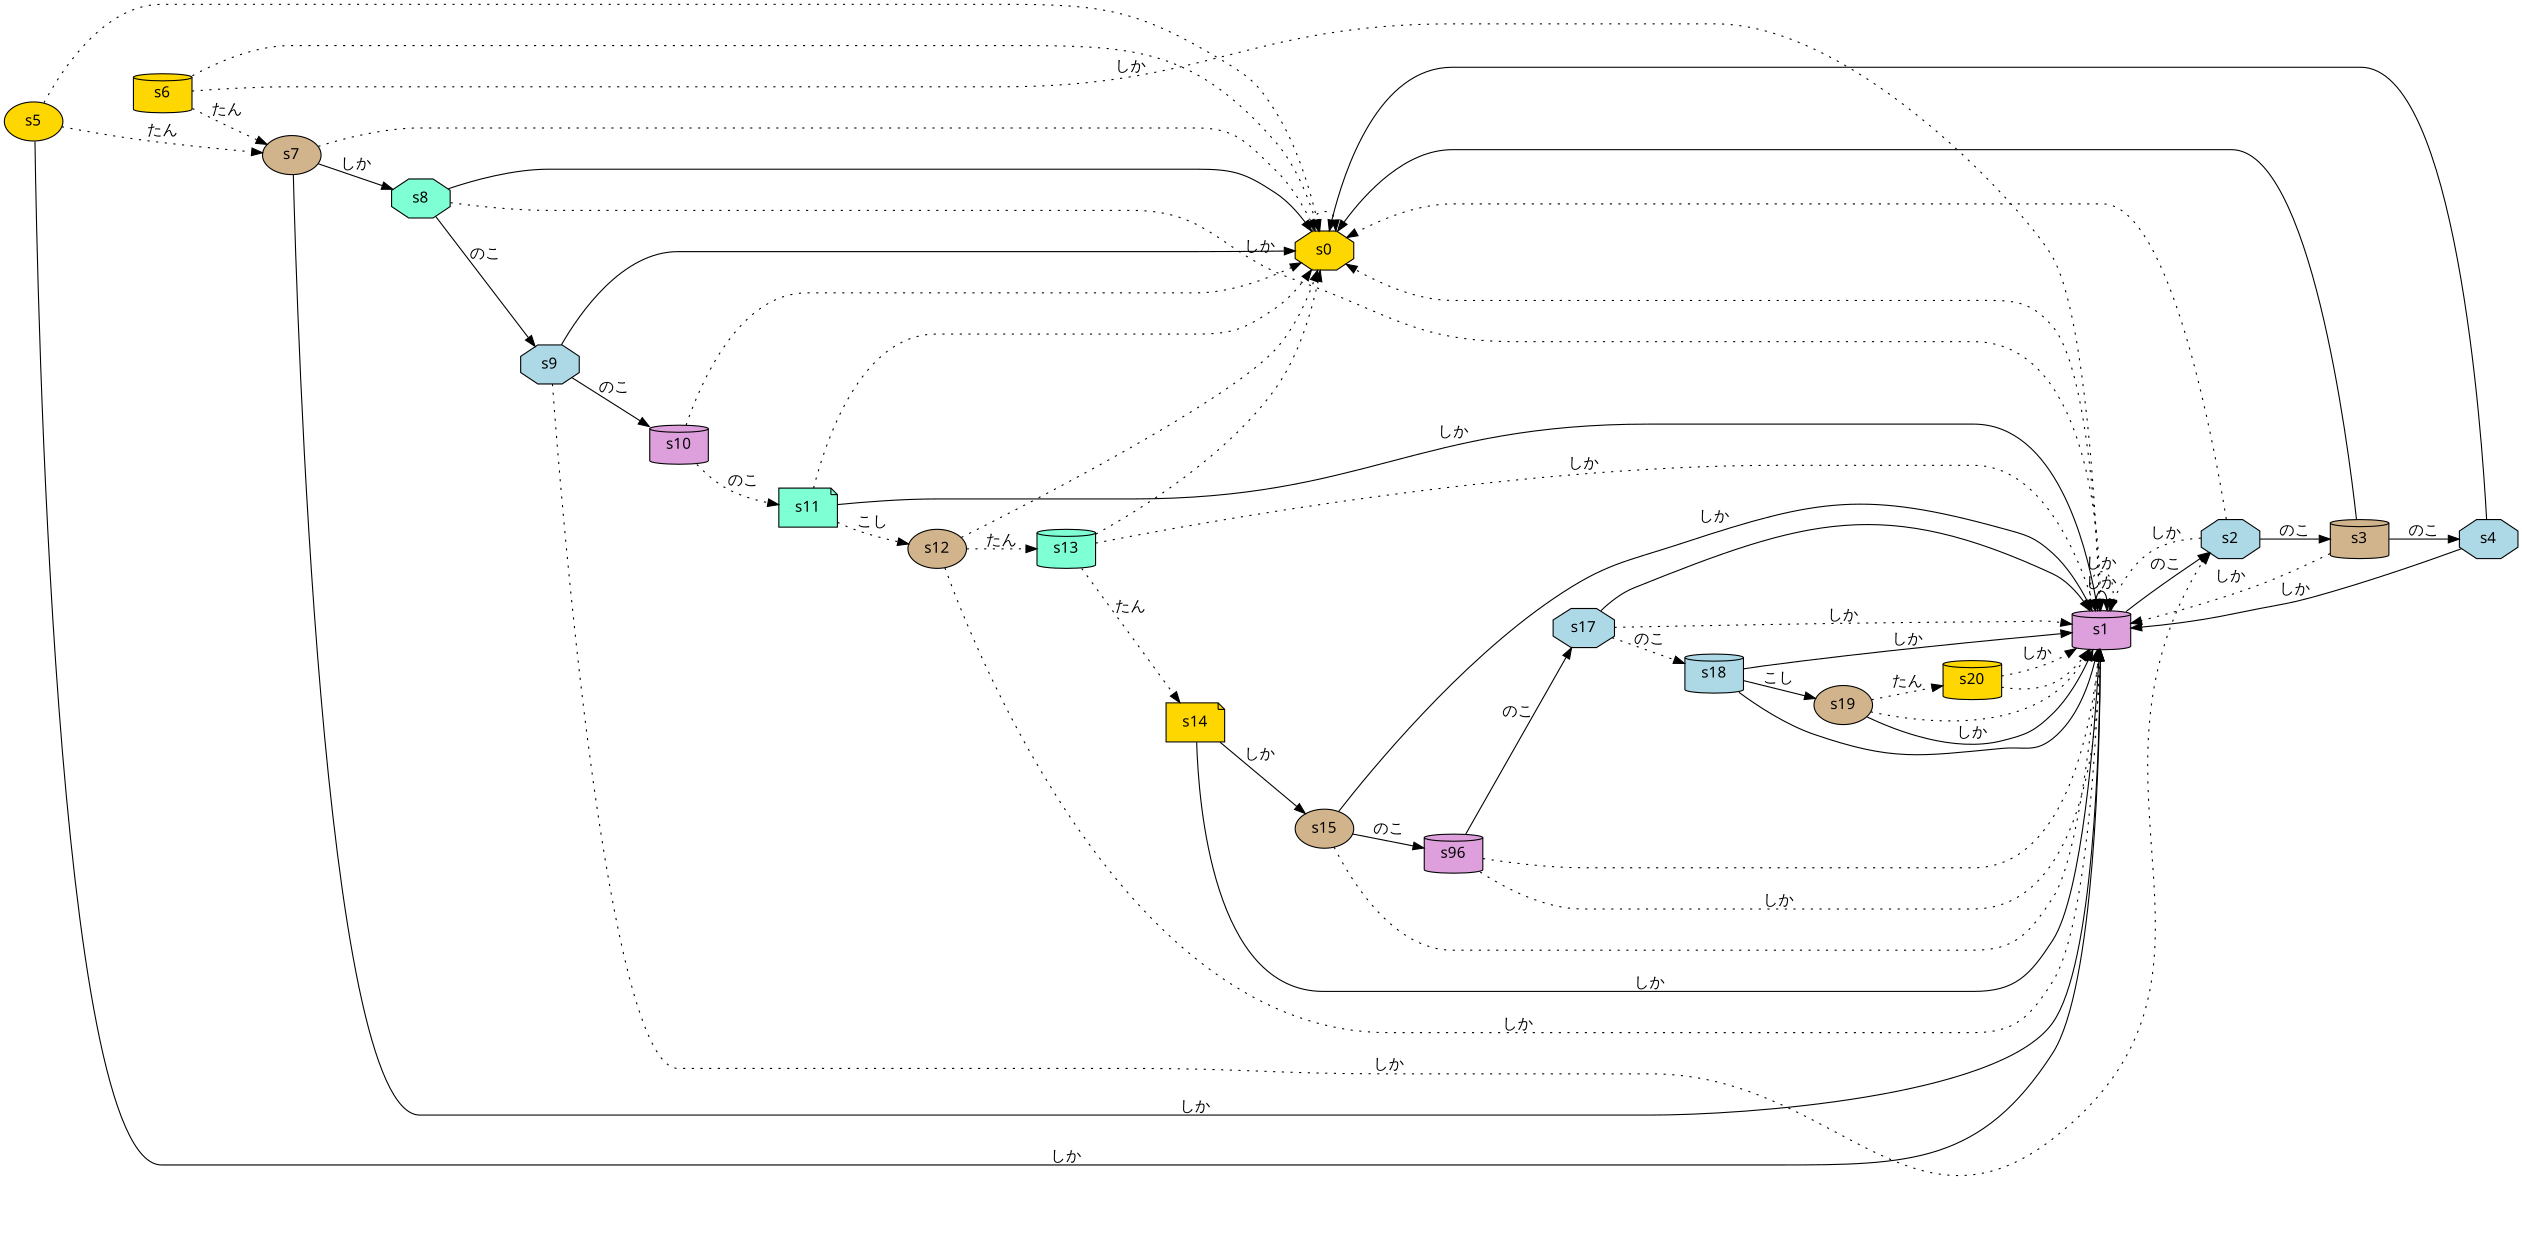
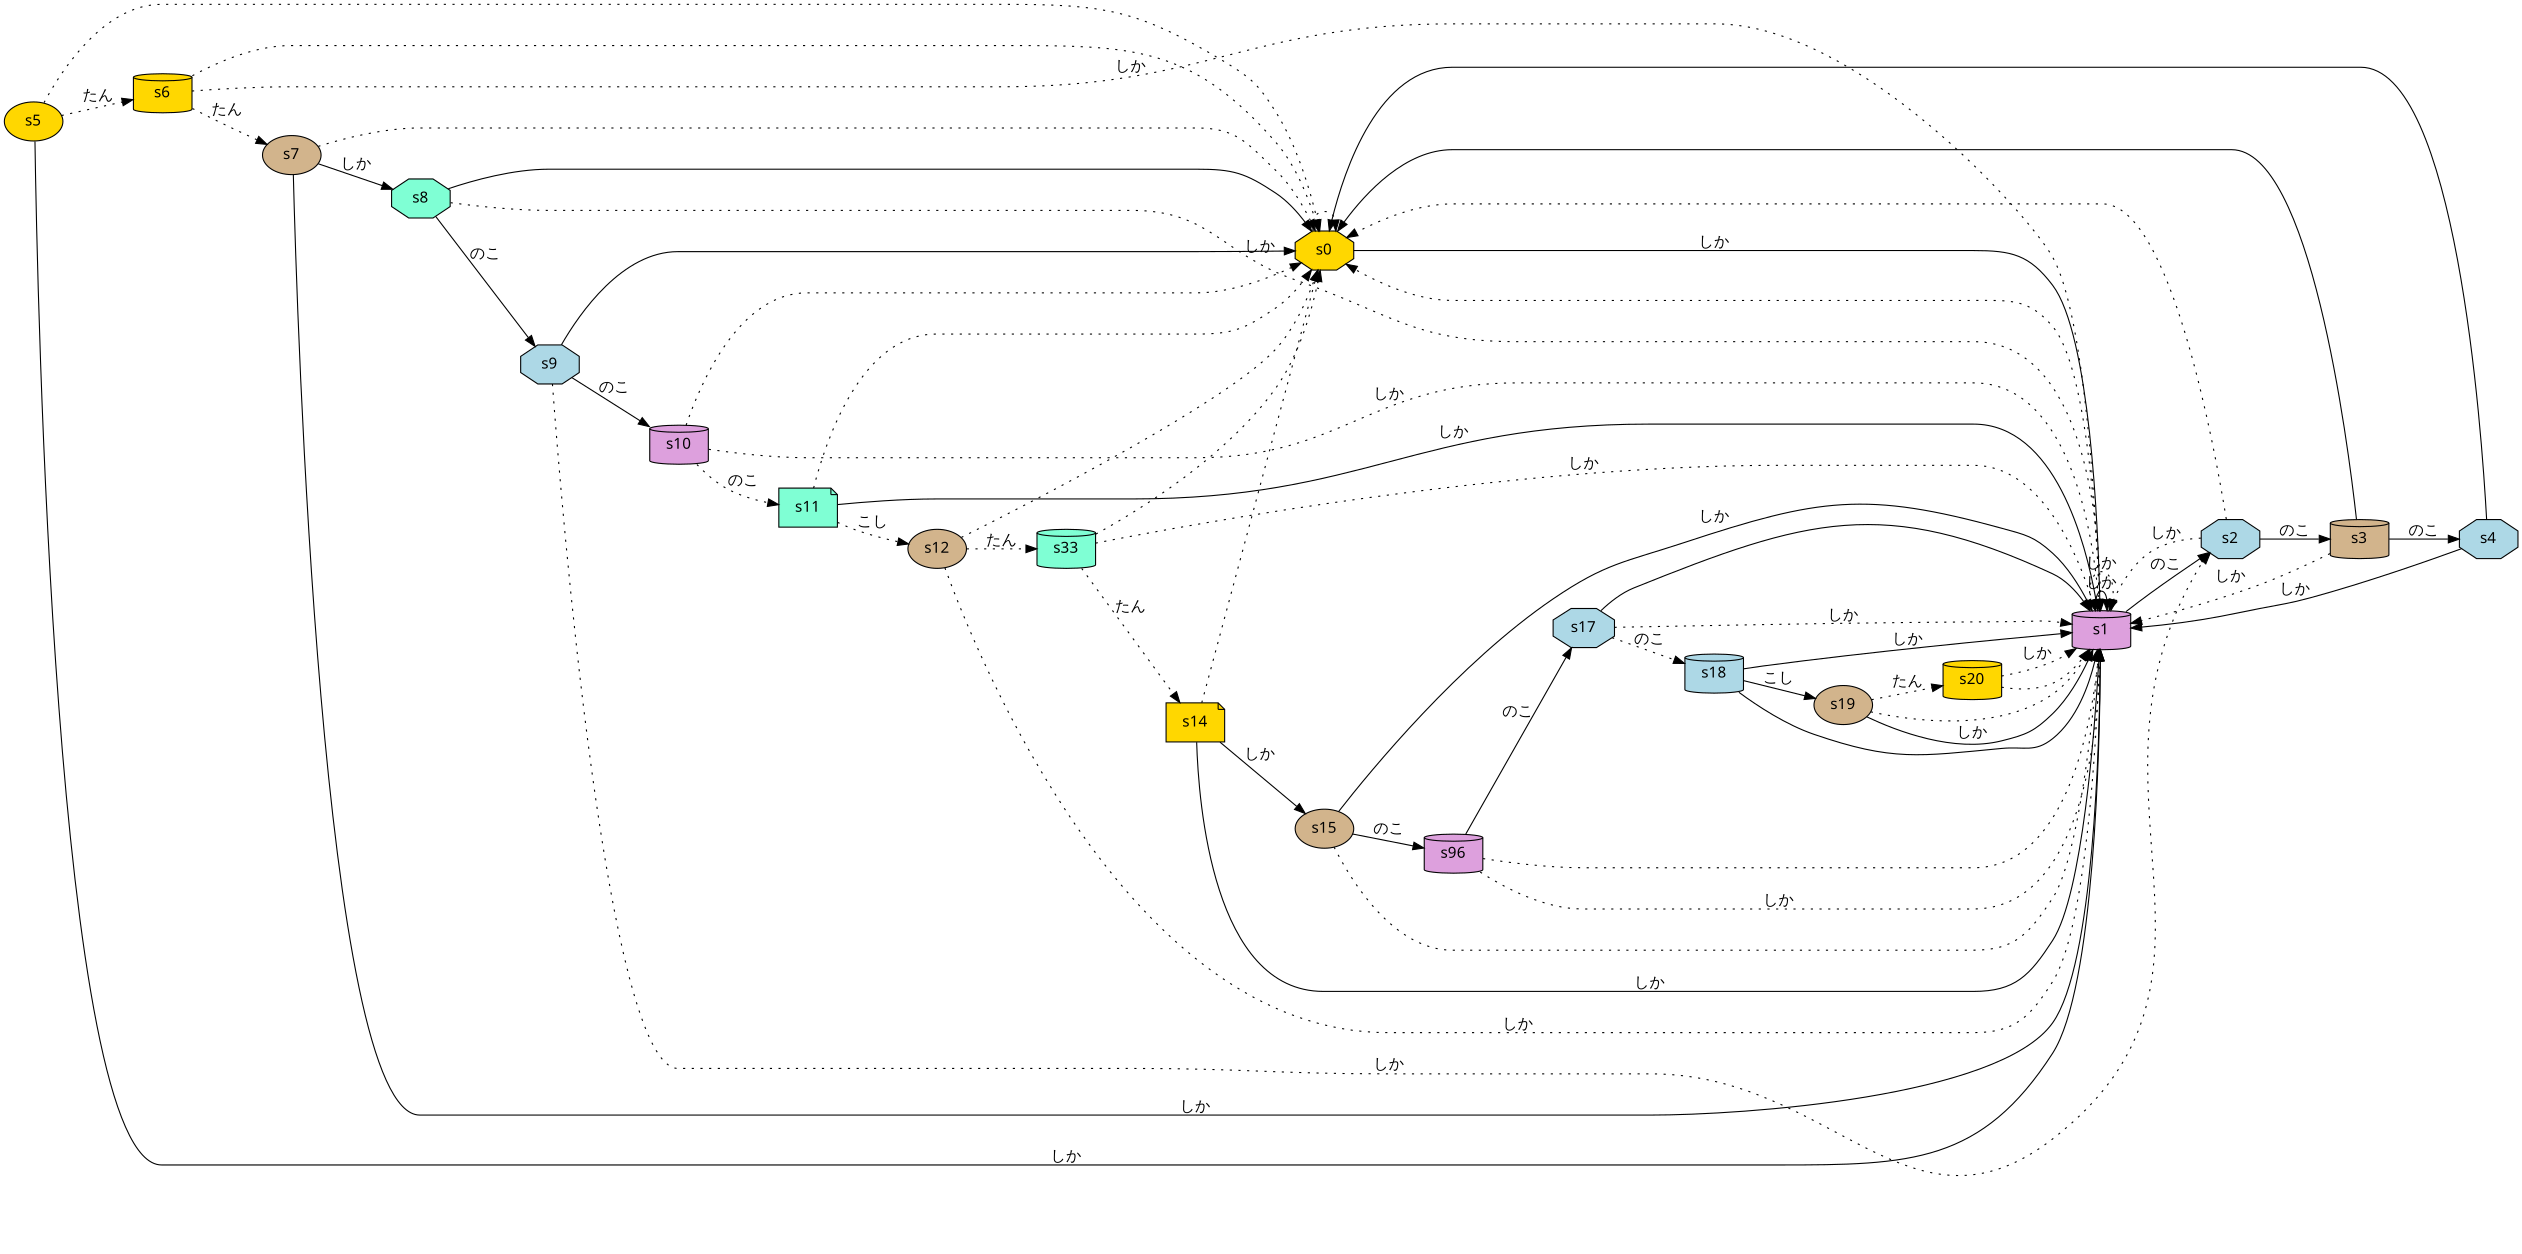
edge "s5" -> "s7": now "s5" -> "s6"
edge "s0" -> "s1": added, label "しか"
edge "s10" -> "s1": added, label "しか"
edge "s14" -> "s0": added
node "s13": label "s13" -> "s33"
